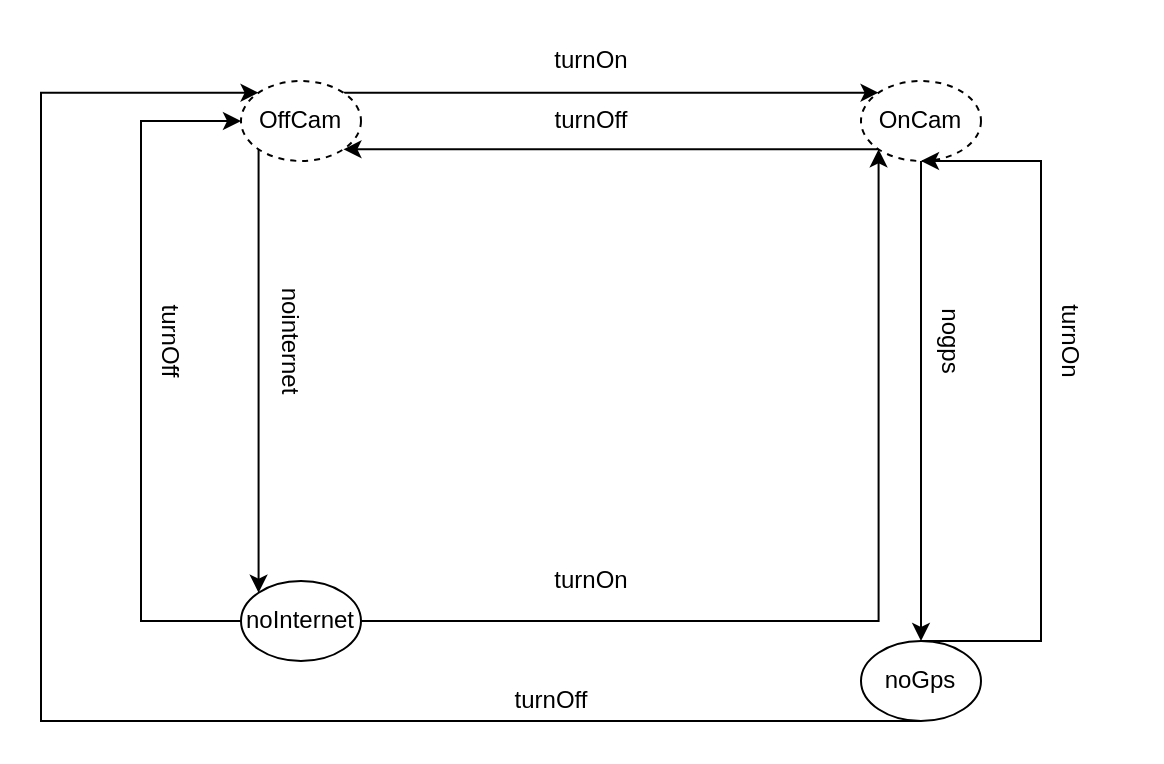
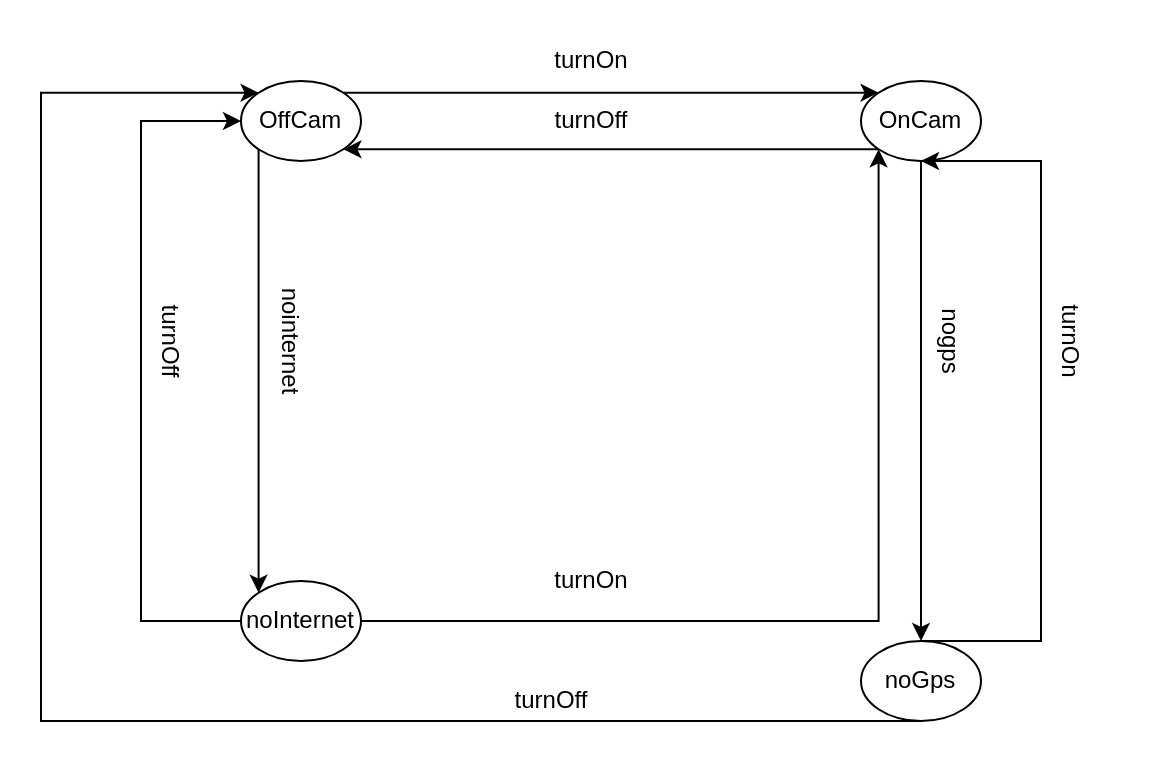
node "OffCam": style dashed -> solid
node "OnCam": style dashed -> solid
